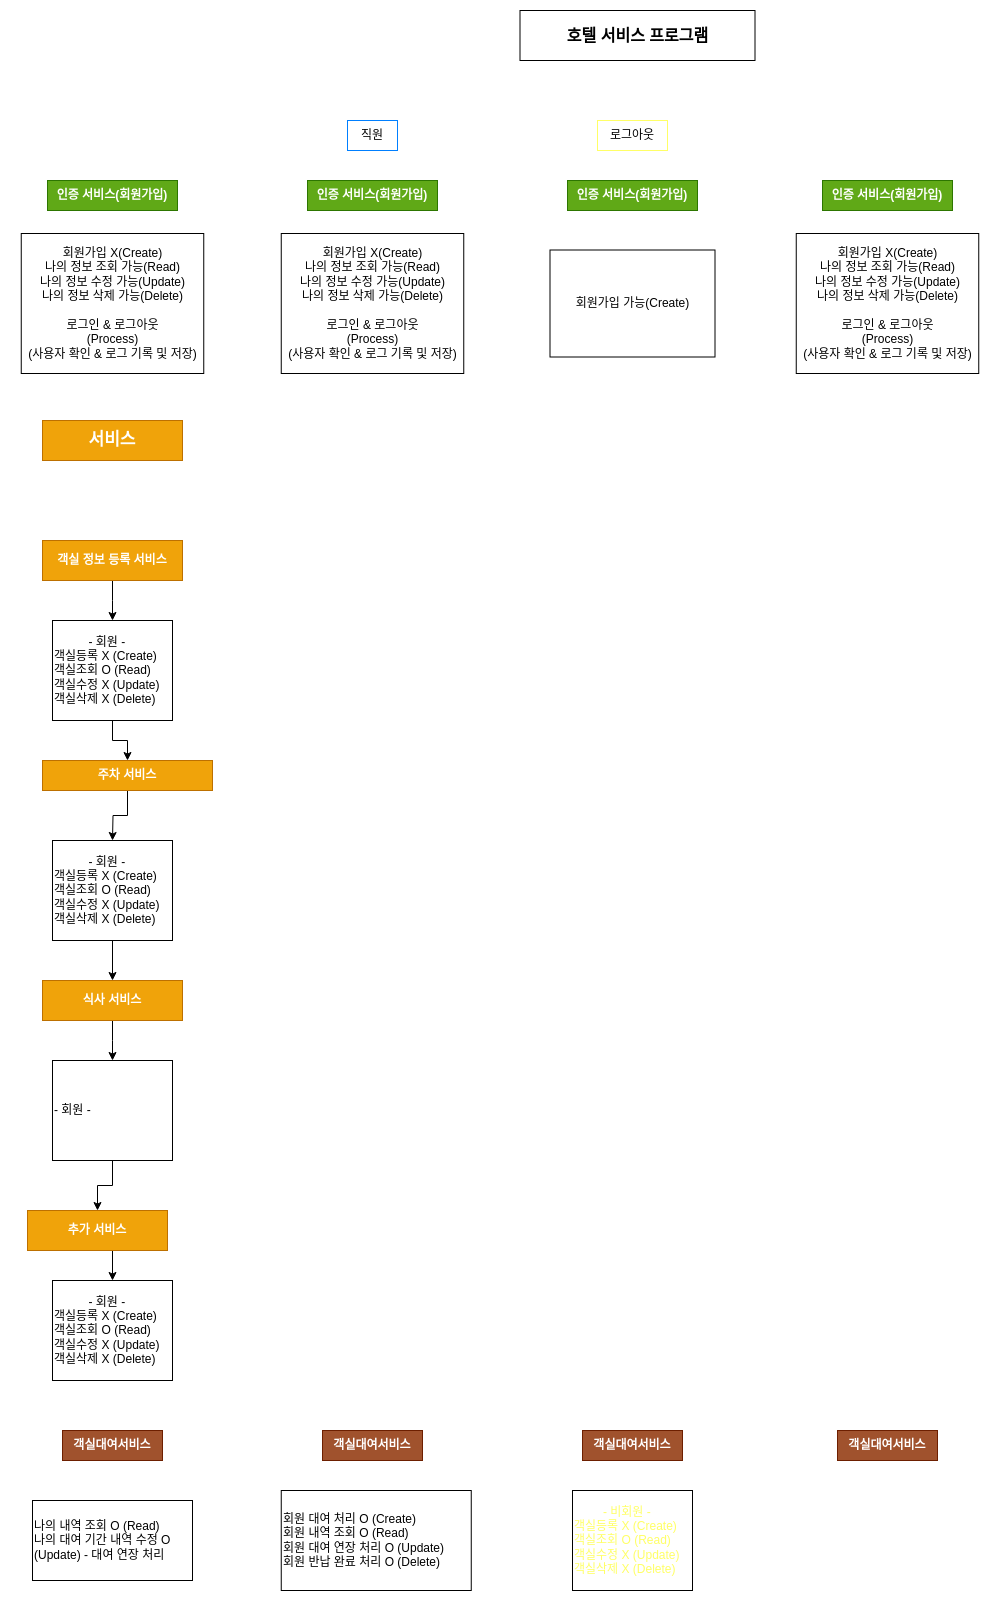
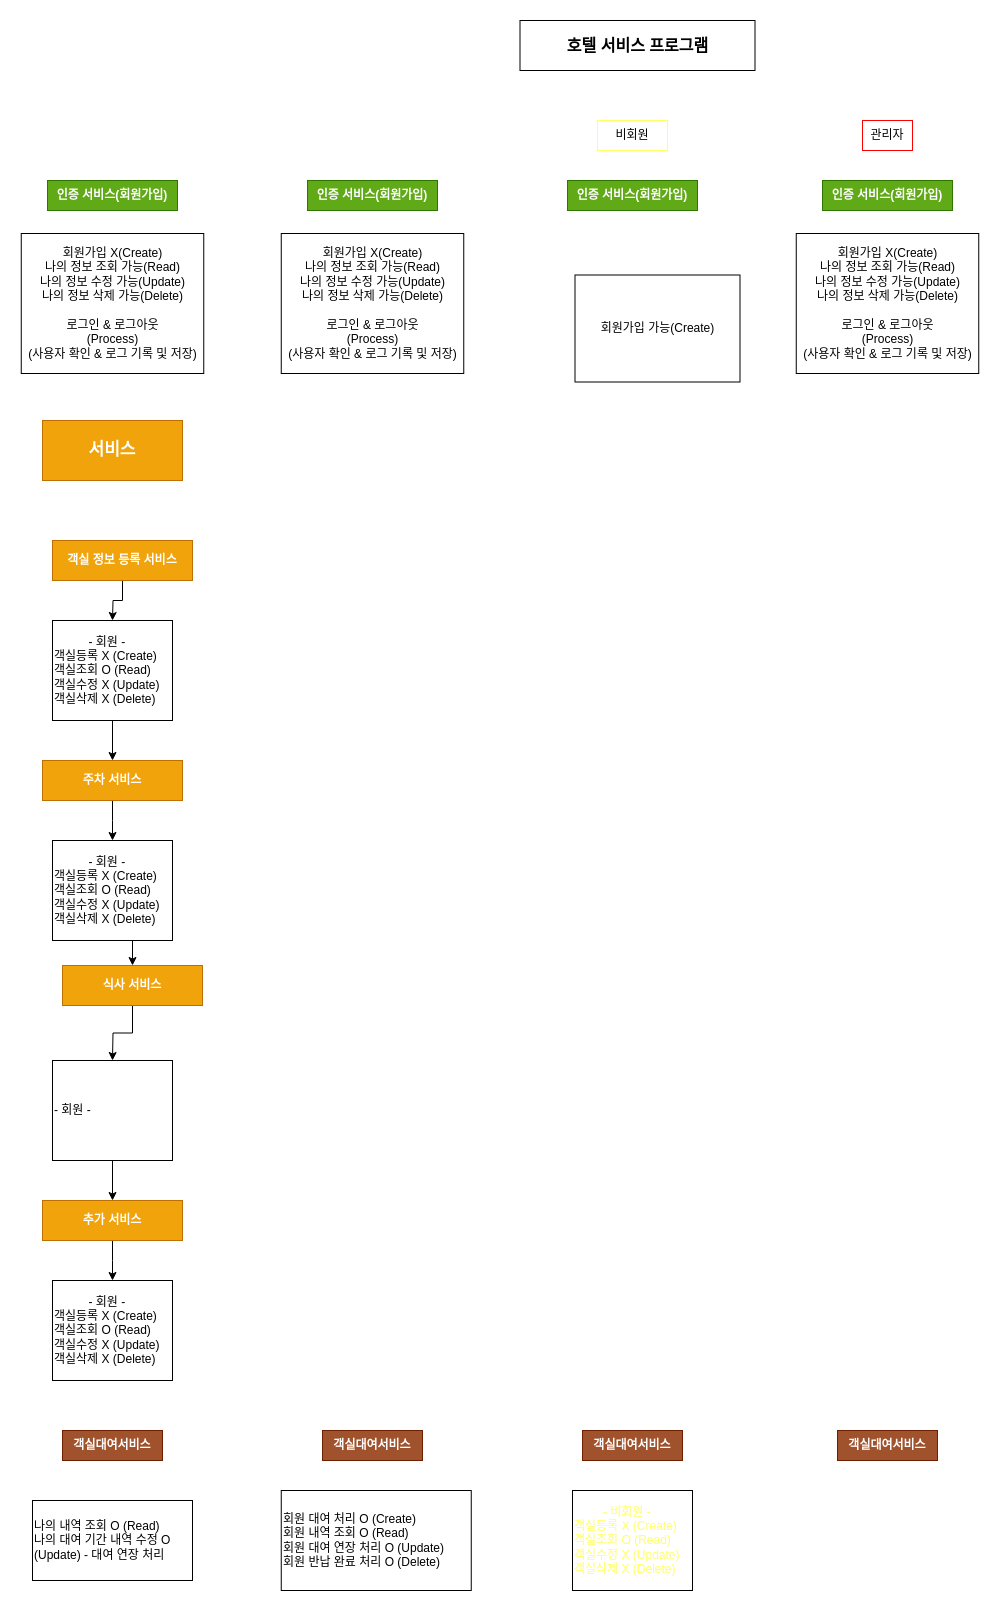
node "호텔 서비스 프로그램": moved (638, 36) -> (638, 46)
node "직원": removed
node "로그아웃": label "로그아웃" -> "비회원"
node "관리자": added
node "회원가입 가능(Create)": moved (633, 304) -> (658, 329)
node "서비스": size 140x40 -> 140x60
node "객실 정보 등록 서비스": moved (113, 561) -> (123, 561)
node "주차 서비스": size 170x30 -> 140x40
node "식사 서비스": moved (113, 1001) -> (133, 986)
node "추가 서비스": moved (98, 1231) -> (113, 1221)
